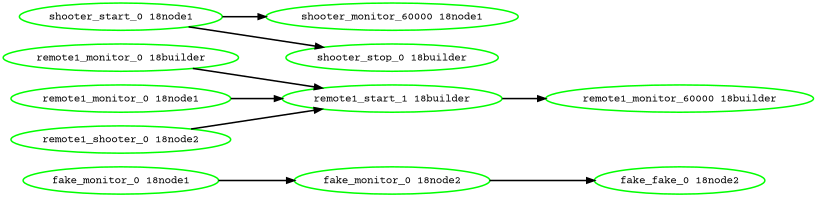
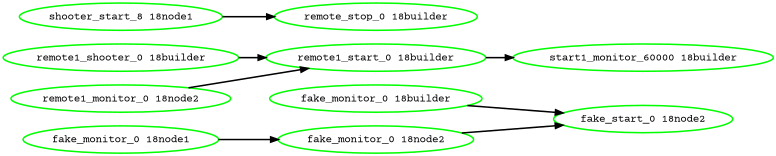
node "shooter_start_0 18node1": label "shooter_start_0 18node1" -> "shooter_start_8 18node1"
node "shooter_monitor_60000 18node1": removed
node "remote1_monitor_0 18builder": label "remote1_monitor_0 18builder" -> "remote1_shooter_0 18builder"
node "shooter_stop_0 18builder": label "shooter_stop_0 18builder" -> "remote_stop_0 18builder"
node "remote1_monitor_0 18node1": removed
node "fake_monitor_0 18builder": added
node "remote1_start_1 18builder": label "remote1_start_1 18builder" -> "remote1_start_0 18builder"
node "remote1_monitor_60000 18builder": label "remote1_monitor_60000 18builder" -> "start1_monitor_60000 18builder"
node "remote1_shooter_0 18node2": label "remote1_shooter_0 18node2" -> "remote1_monitor_0 18node2"
node "fake_fake_0 18node2": label "fake_fake_0 18node2" -> "fake_start_0 18node2"
